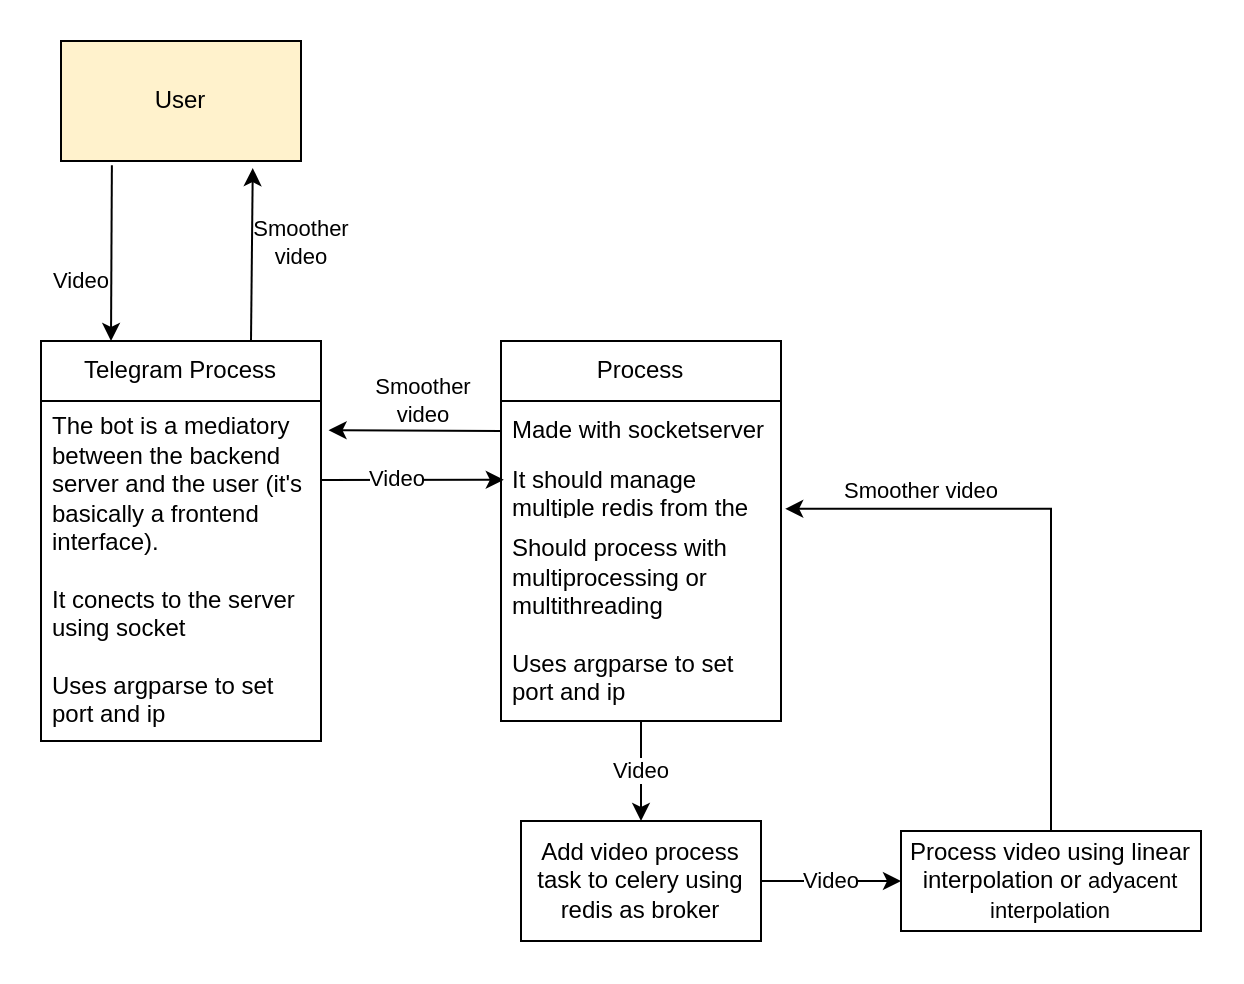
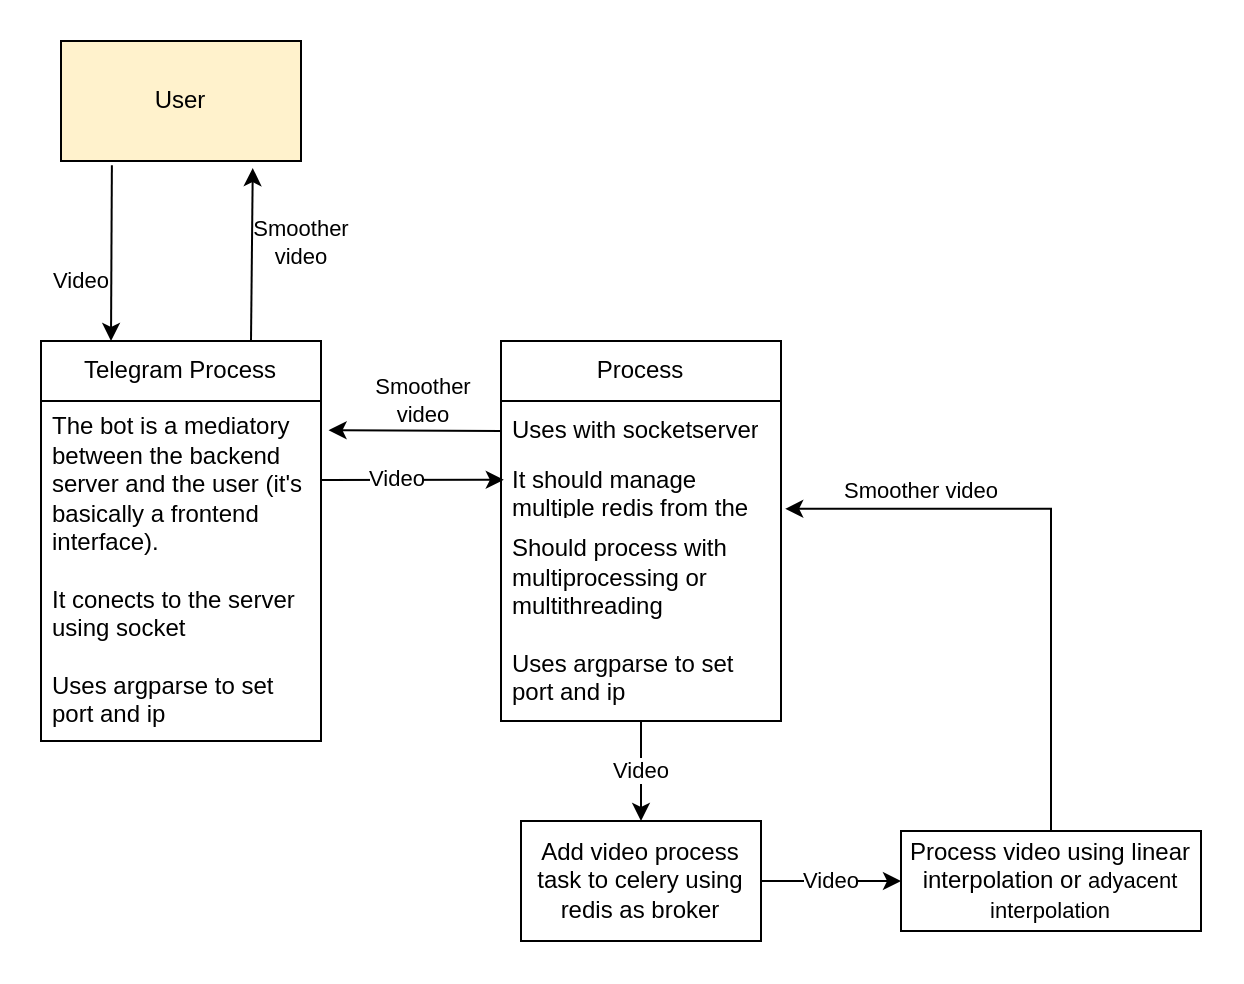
node "Made with socketserver": label "Made with socketserver" -> "Uses with socketserver"
